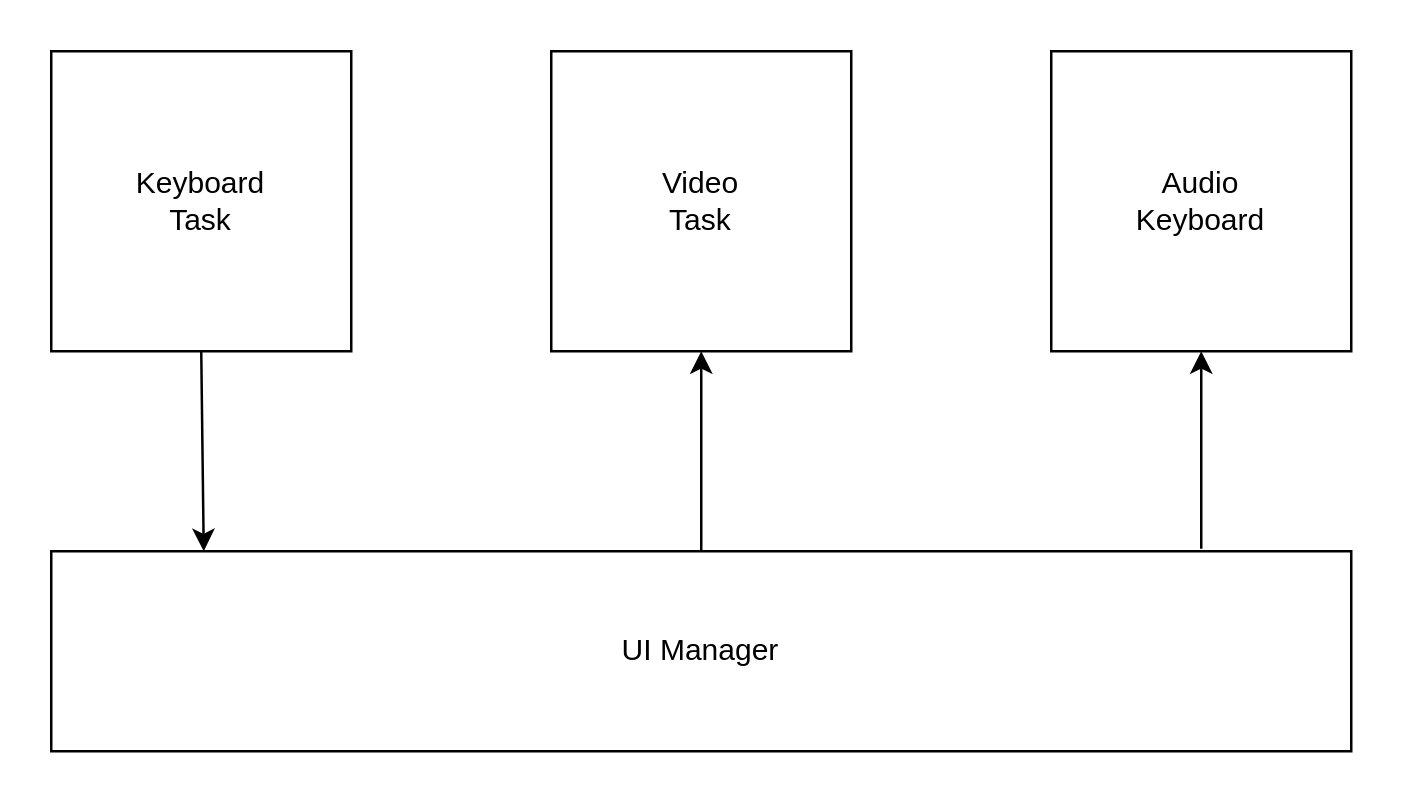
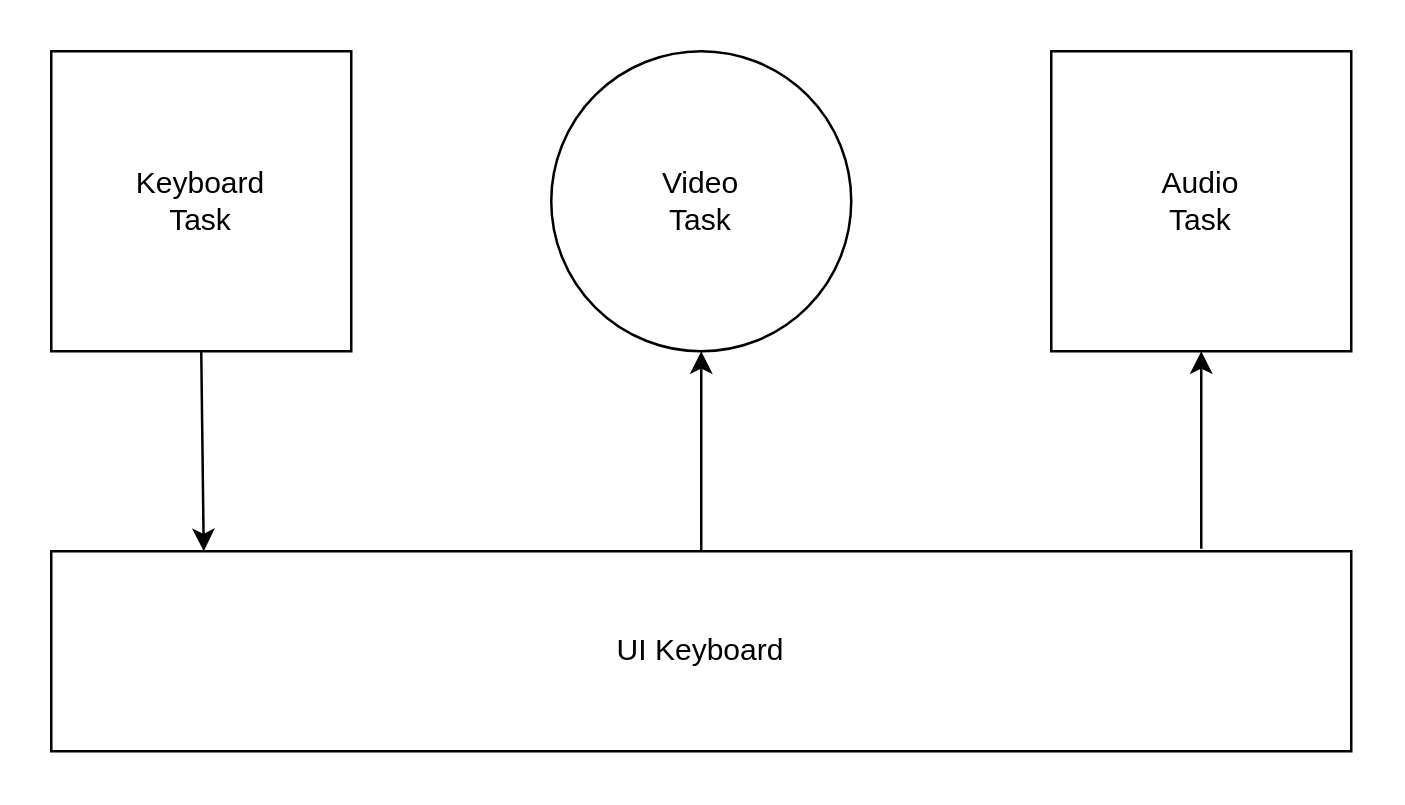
node "Video Task": shape rectangle -> ellipse
node "Audio Keyboard": label "Audio Keyboard" -> "Audio Task"
node "UI Manager": label "UI Manager" -> "UI Keyboard"
